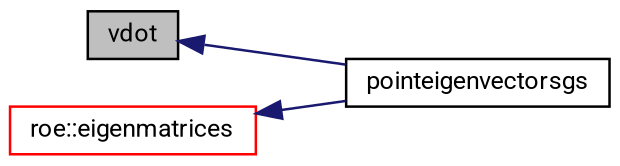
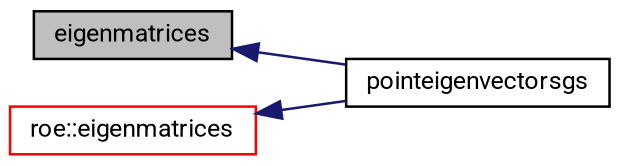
node "vdot": label "vdot" -> "eigenmatrices"
